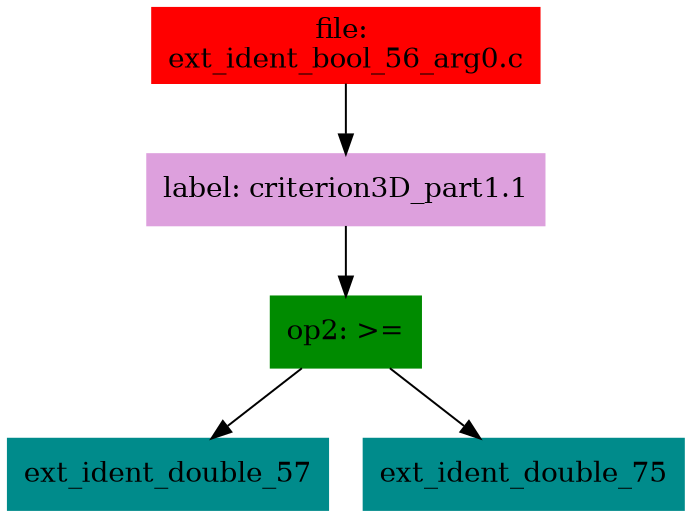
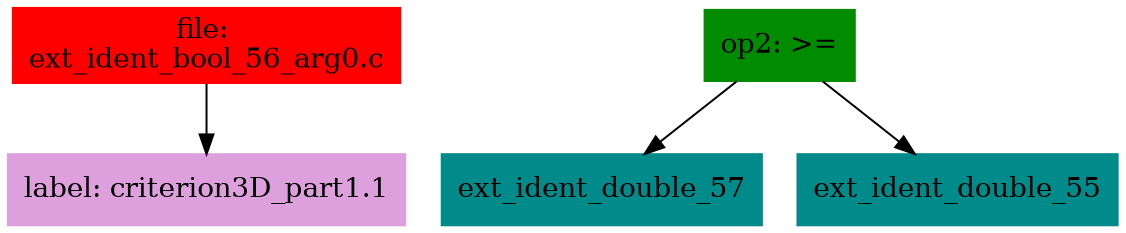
edge "label: criterion3D_part1.1" -> "op2: >=": removed
node "ext_ident_double_75": label "ext_ident_double_75" -> "ext_ident_double_55"
